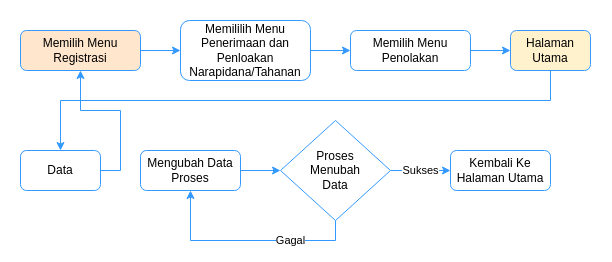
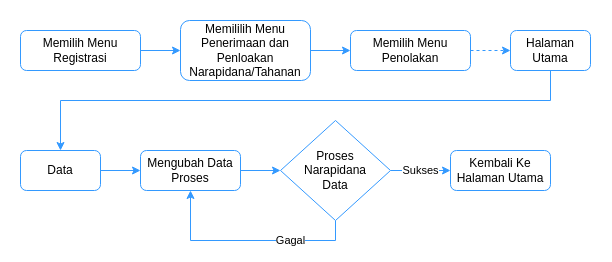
node "Memilih Menu Registrasi": fillcolor #ffe6cc -> #ffffff
edge "Memilih Menu Penolakan" -> "Halaman Utama": style solid -> dashed
node "Halaman Utama": fillcolor #fff2cc -> #ffffff
edge "Data" -> "Memilih Menu Registrasi": now "Data" -> "Mengubah Data Proses"
node "Proses Menubah Data": label "Proses Menubah Data" -> "Proses Narapidana Data"
